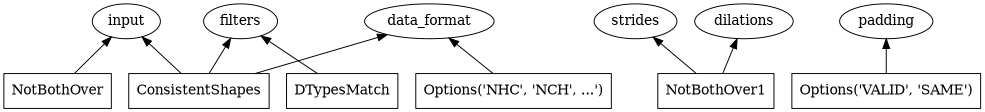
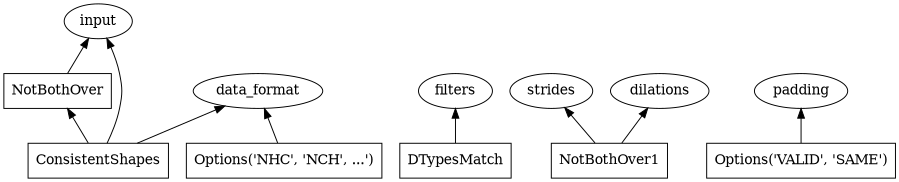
edge "ConsistentShapes" -> "filters": now "ConsistentShapes" -> "NotBothOver"
